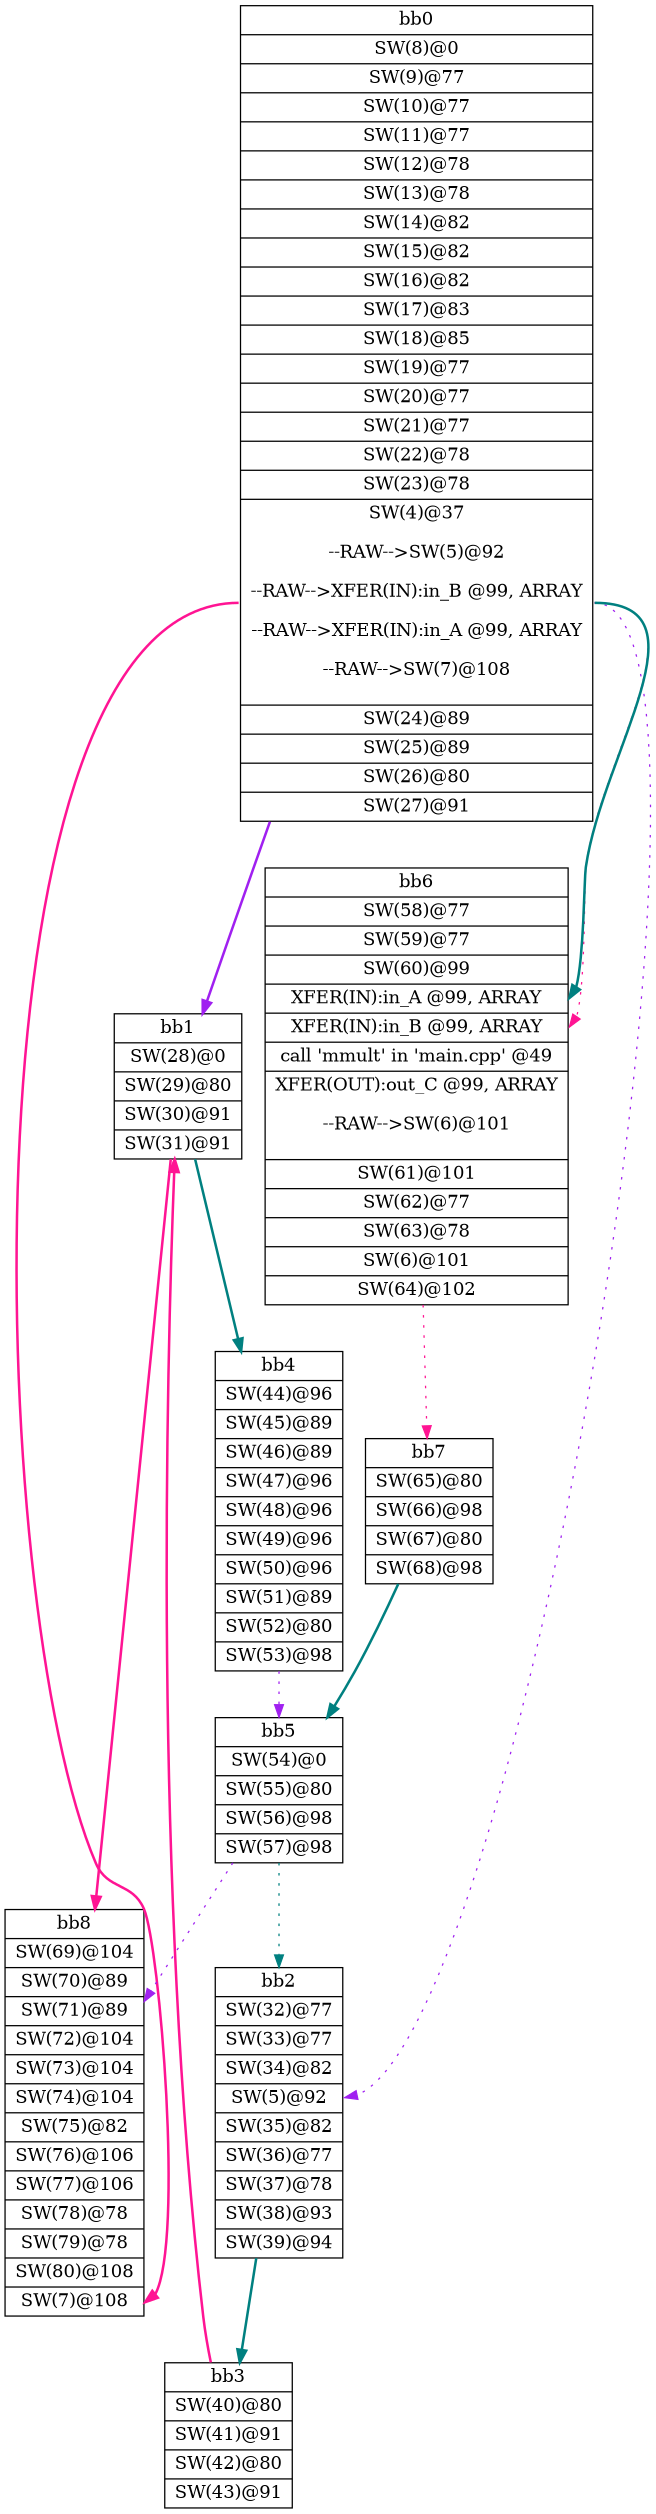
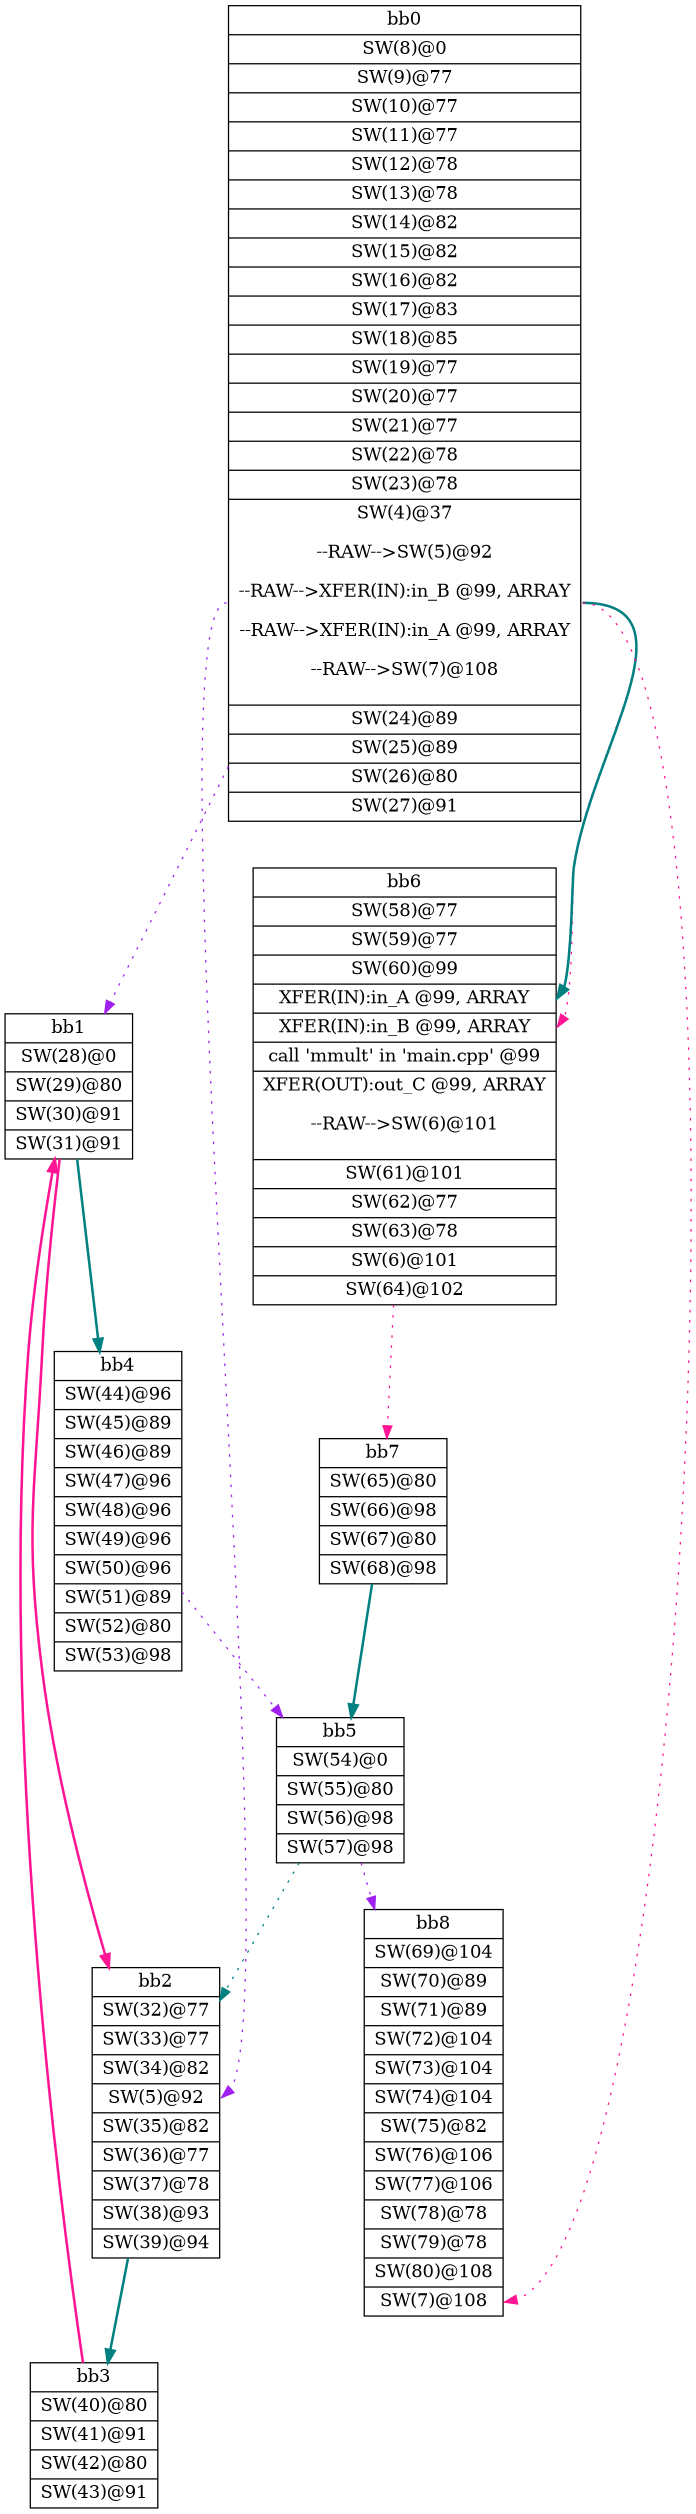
edge "bb0" -> "bb1": style bold -> dotted
node "bb6": text "call 'mmult' in 'main.cpp' @49" -> "call 'mmult' in 'main.cpp' @99"
edge "bb0" -> "bb8": style bold -> dotted
edge "bb1" -> "bb8": now "bb1" -> "bb2"
